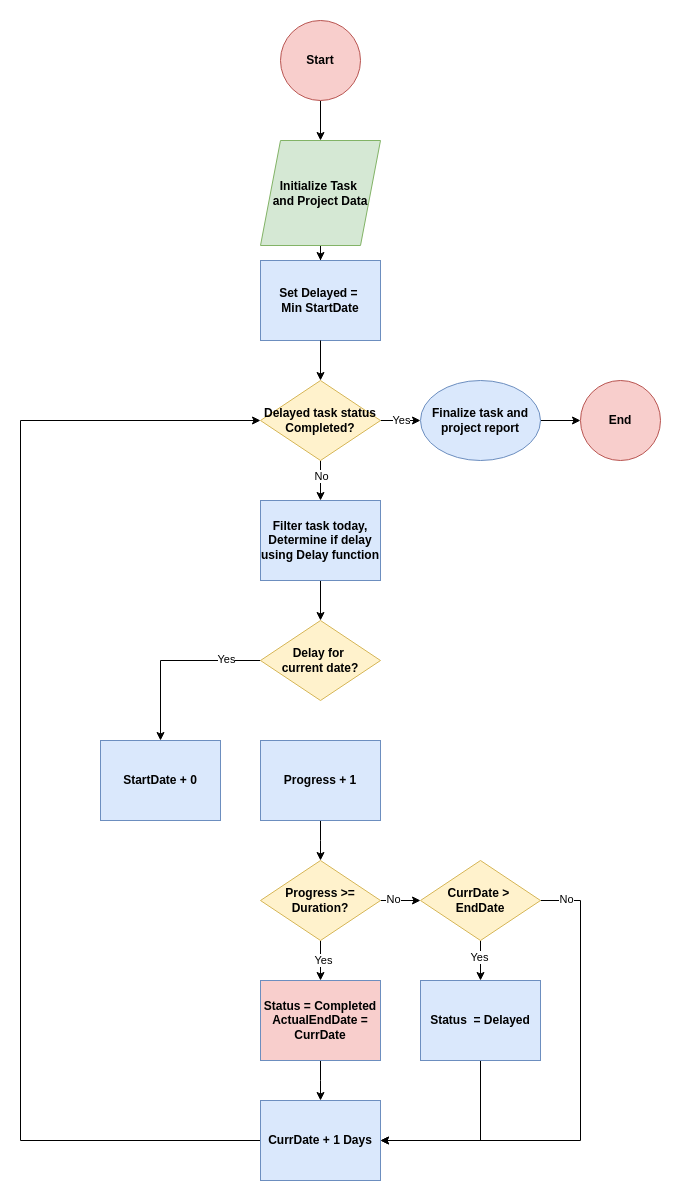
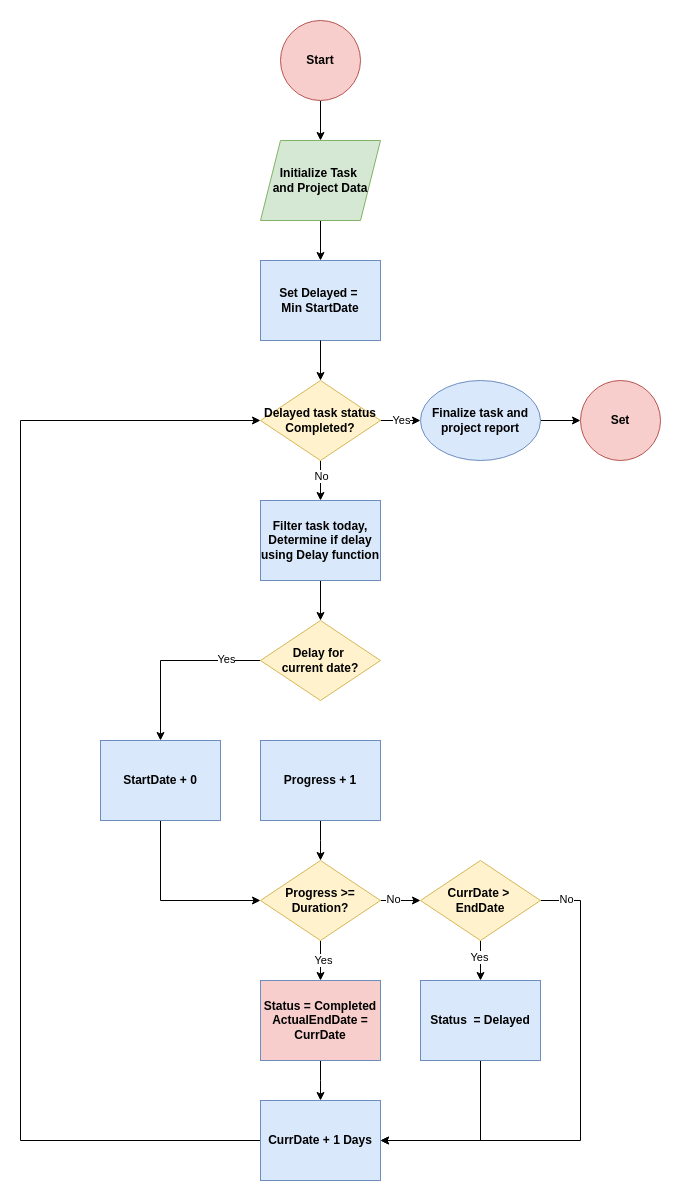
node "Initialize Task and Project Data": size 120x105 -> 120x80
node "End": label "End" -> "Set"
edge "StartDate + 0" -> "Progress >= Duration?": added
